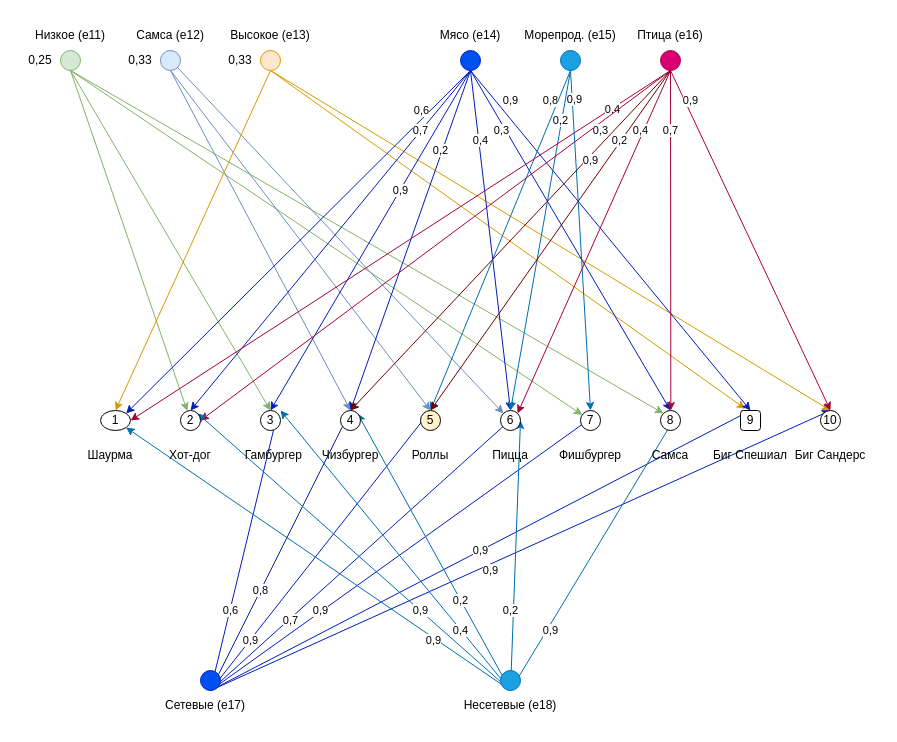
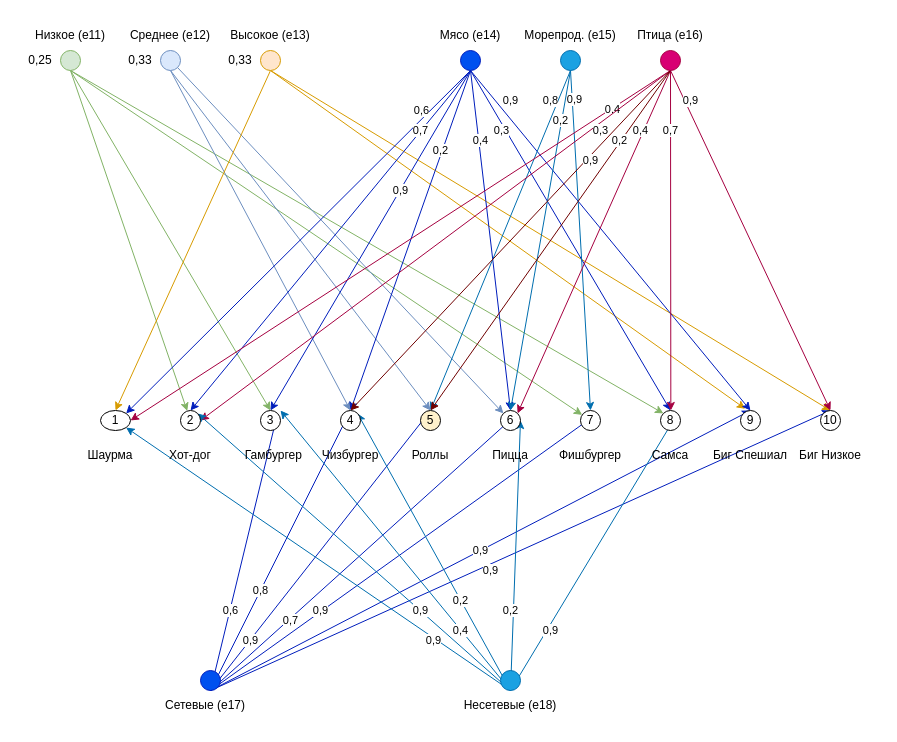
node "Самса (e12)": label "Самса (e12)" -> "Среднее (e12)"
node "9": shape rounded rectangle -> ellipse
node "Биг Сандерс": label "Биг Сандерс" -> "Биг Низкое"
